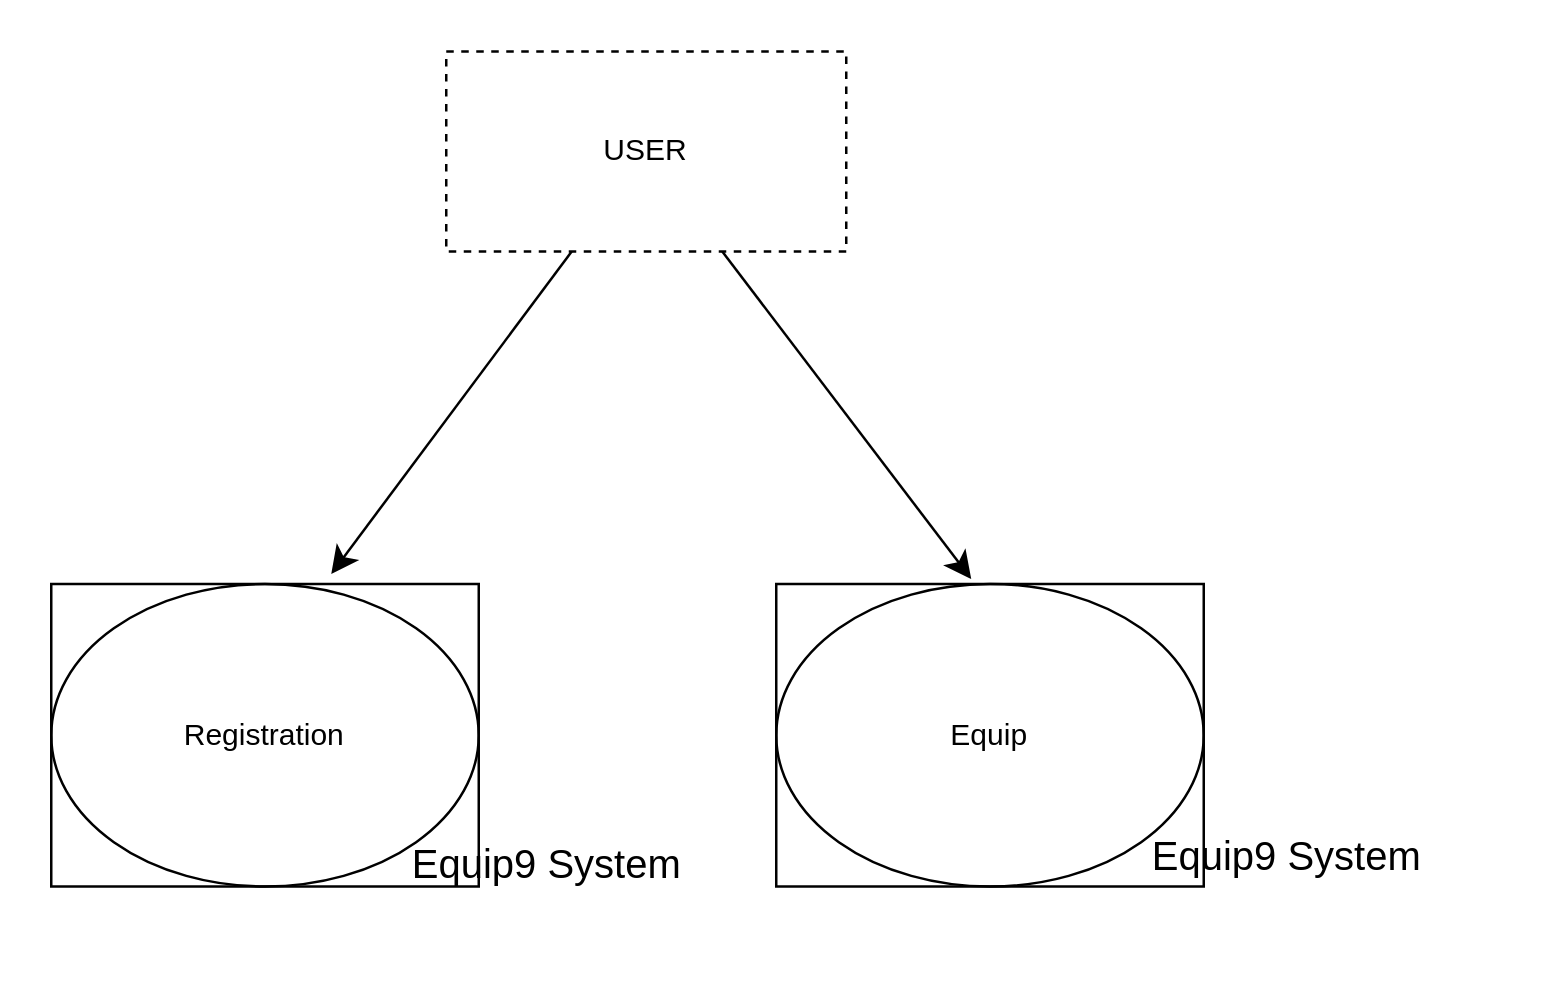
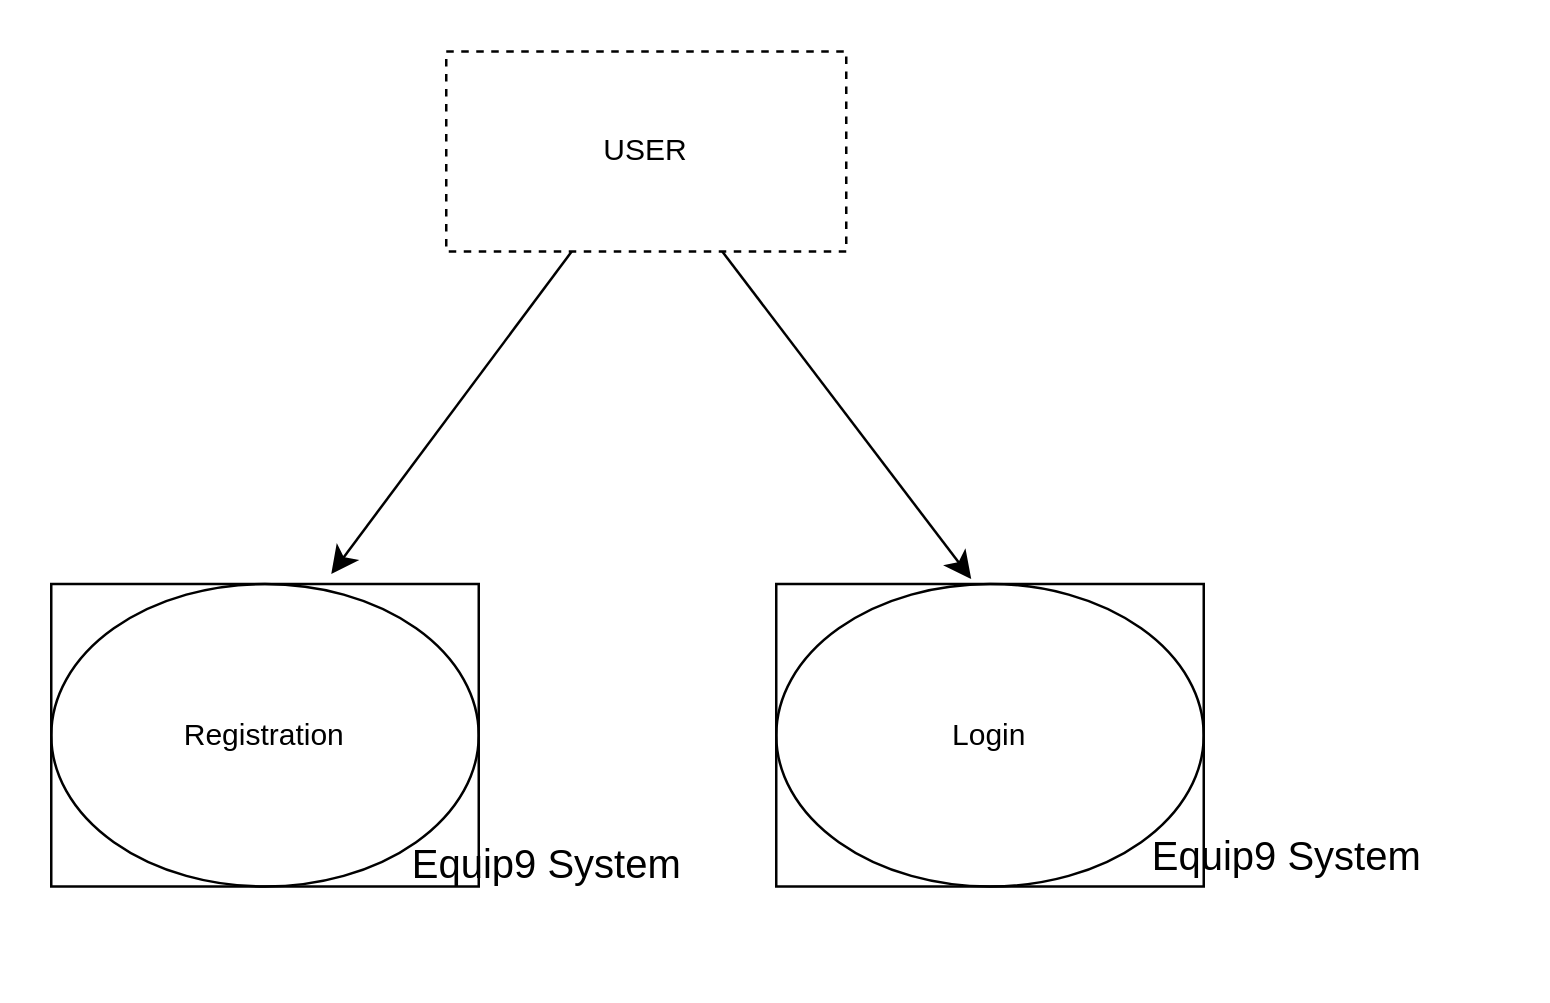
node "Equip": label "Equip" -> "Login"
